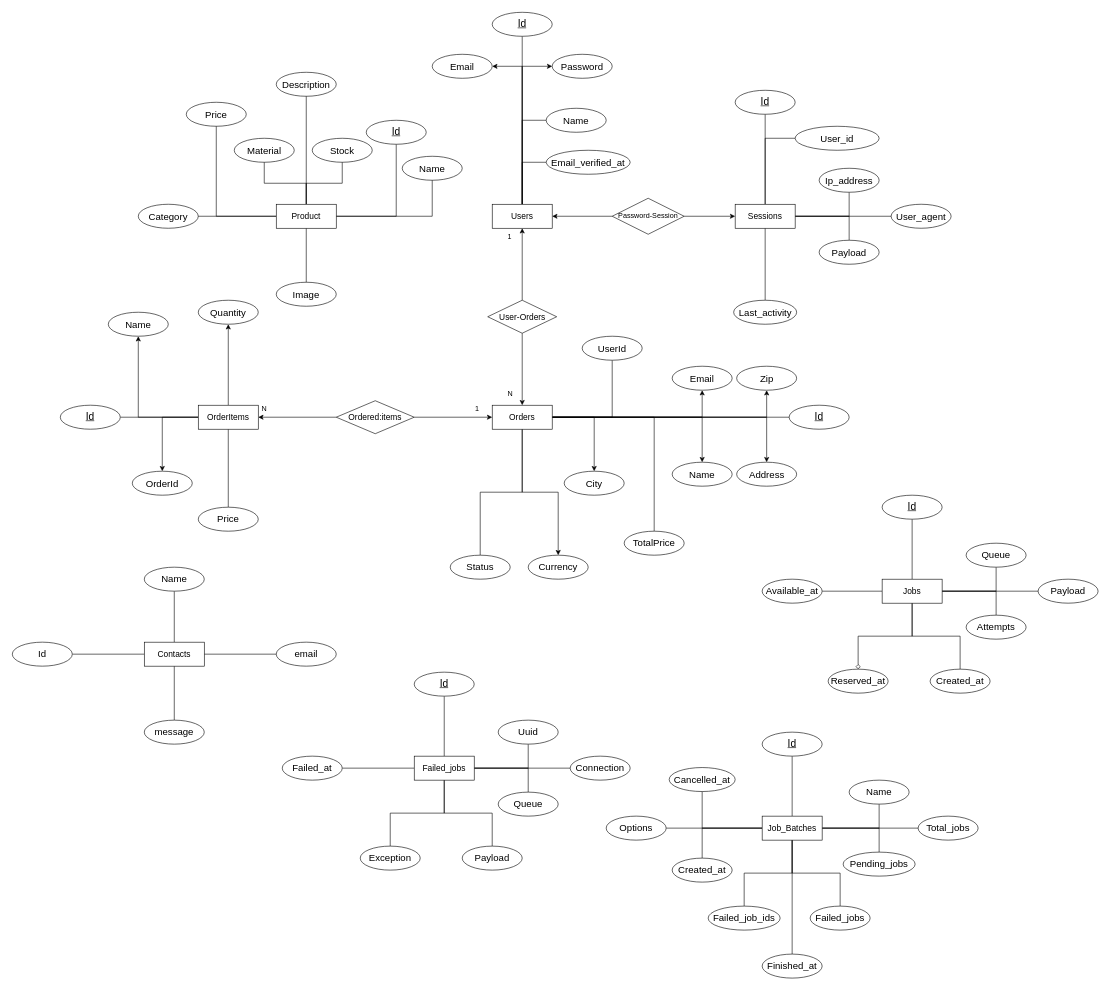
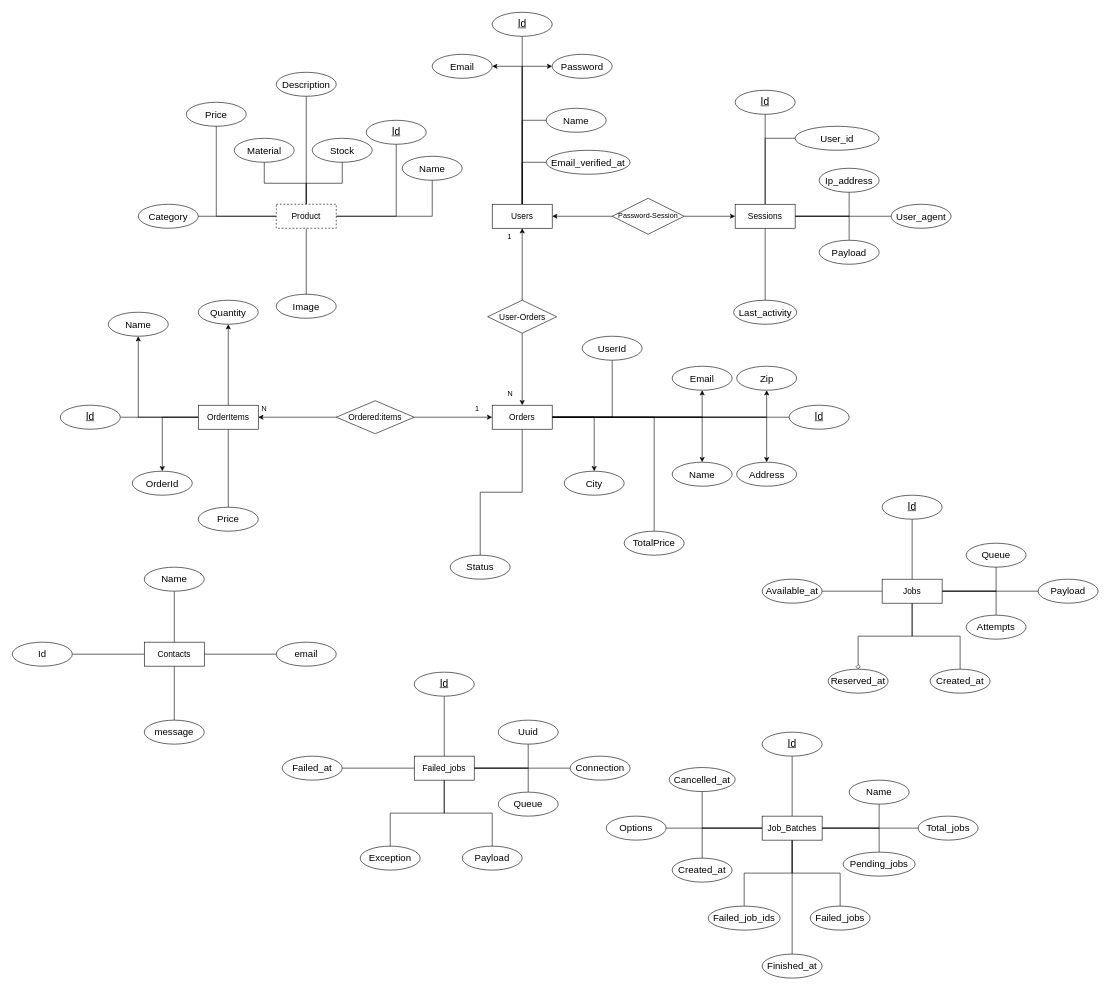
node "Product": style solid -> dashed
node "Image": moved (306, 294) -> (306, 306)
edge "Orders" -> "Currency": removed
node "Currency": removed
